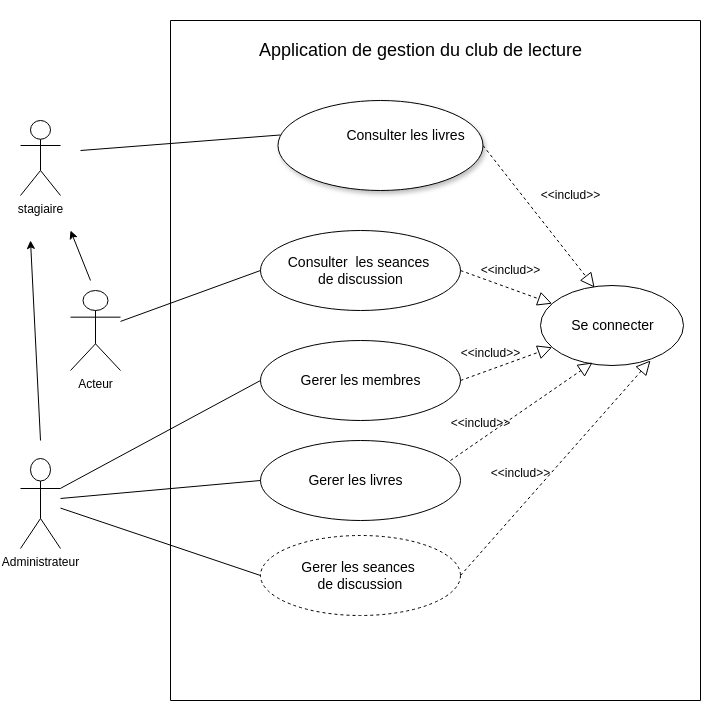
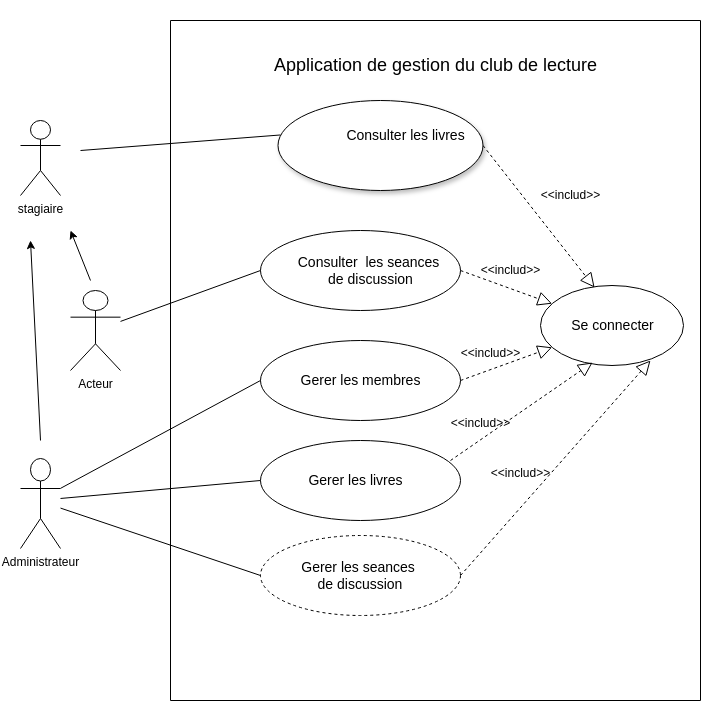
node "Application de gestion du club de lecture": moved (421, 51) -> (436, 66)
node "Consulter les seances de discussion": moved (361, 271) -> (371, 271)
